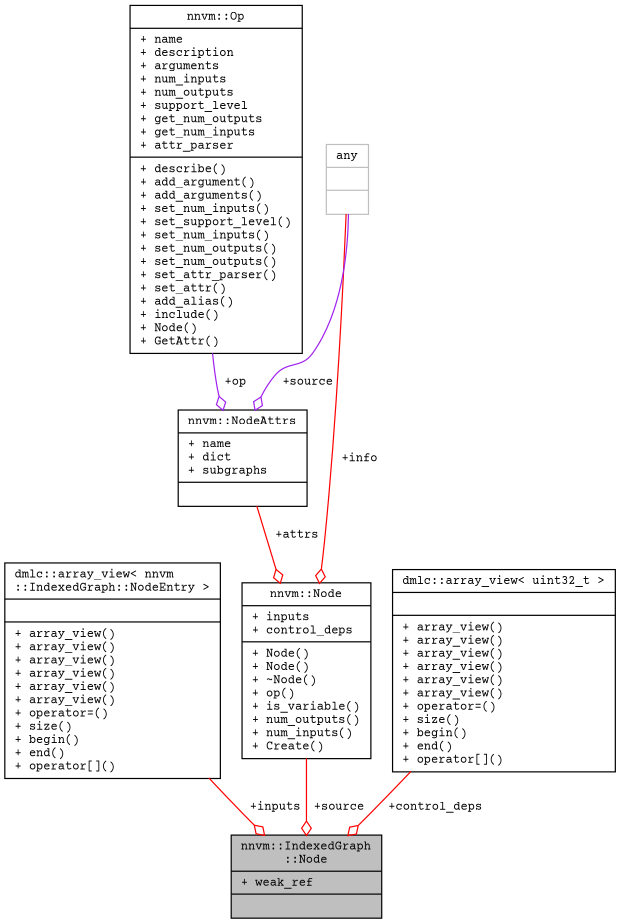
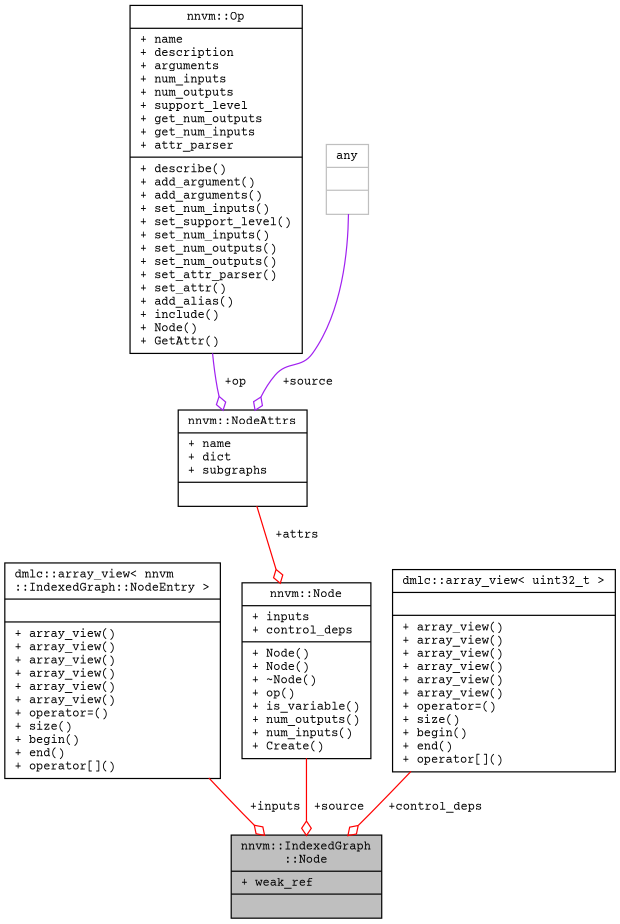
edge "any" -> "nnvm::Node": removed, label "+info"
